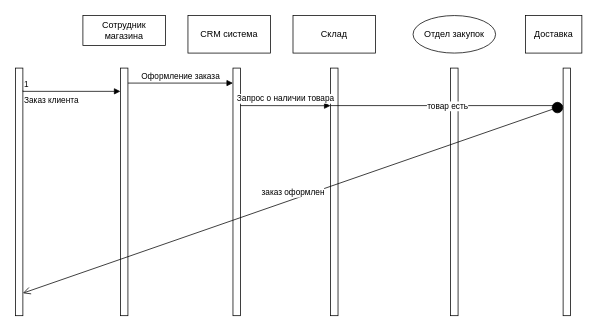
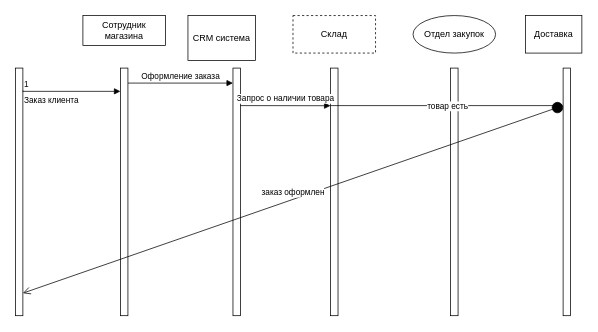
node "CRM система": size 83x38 -> 68x45
node "Склад": style solid -> dashed
